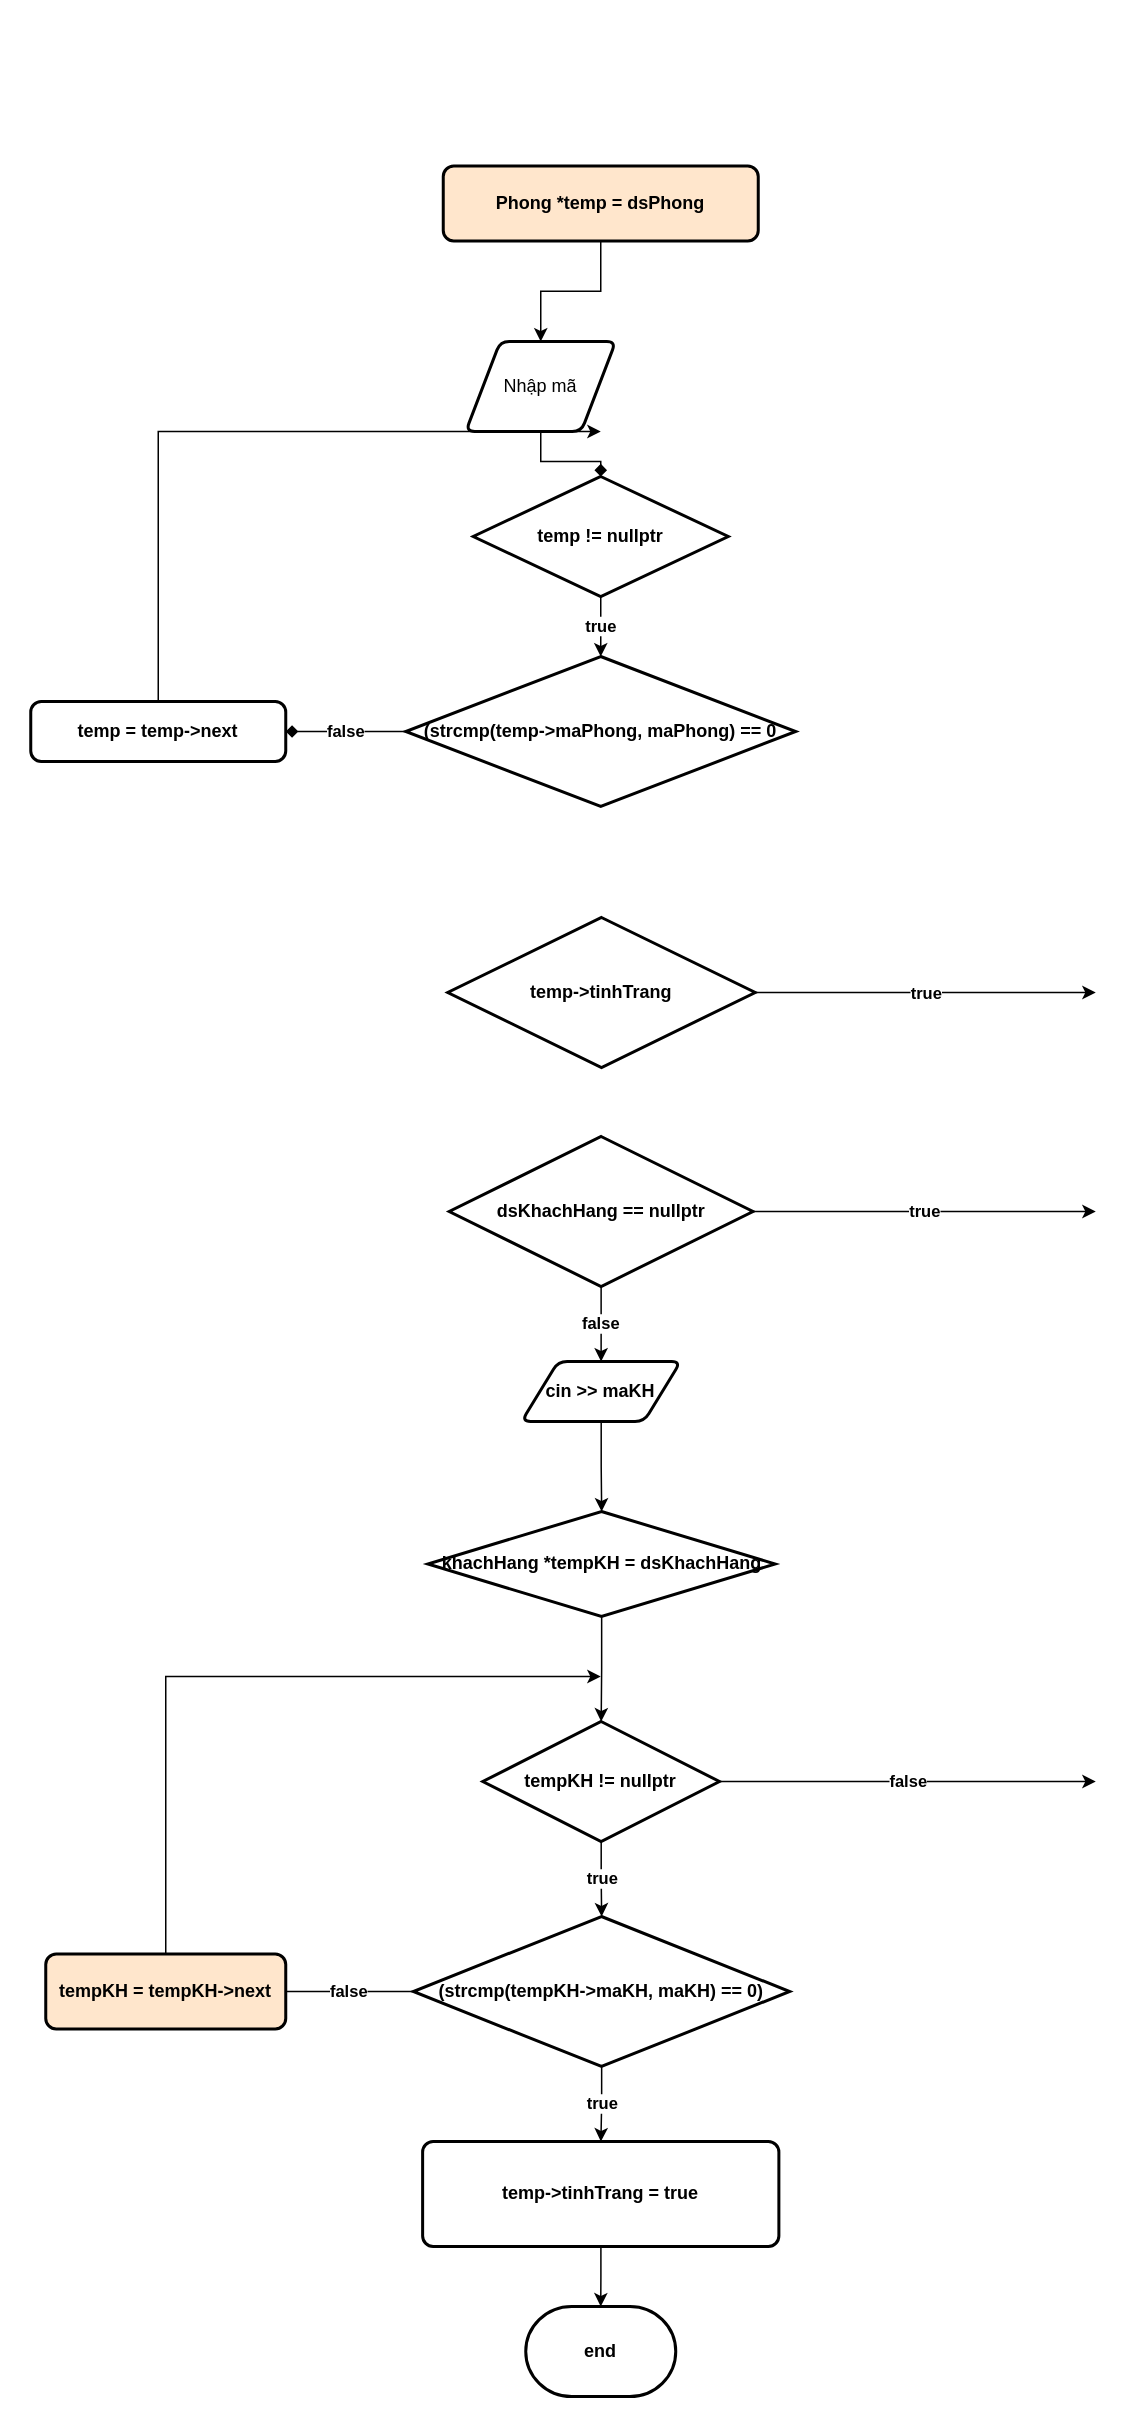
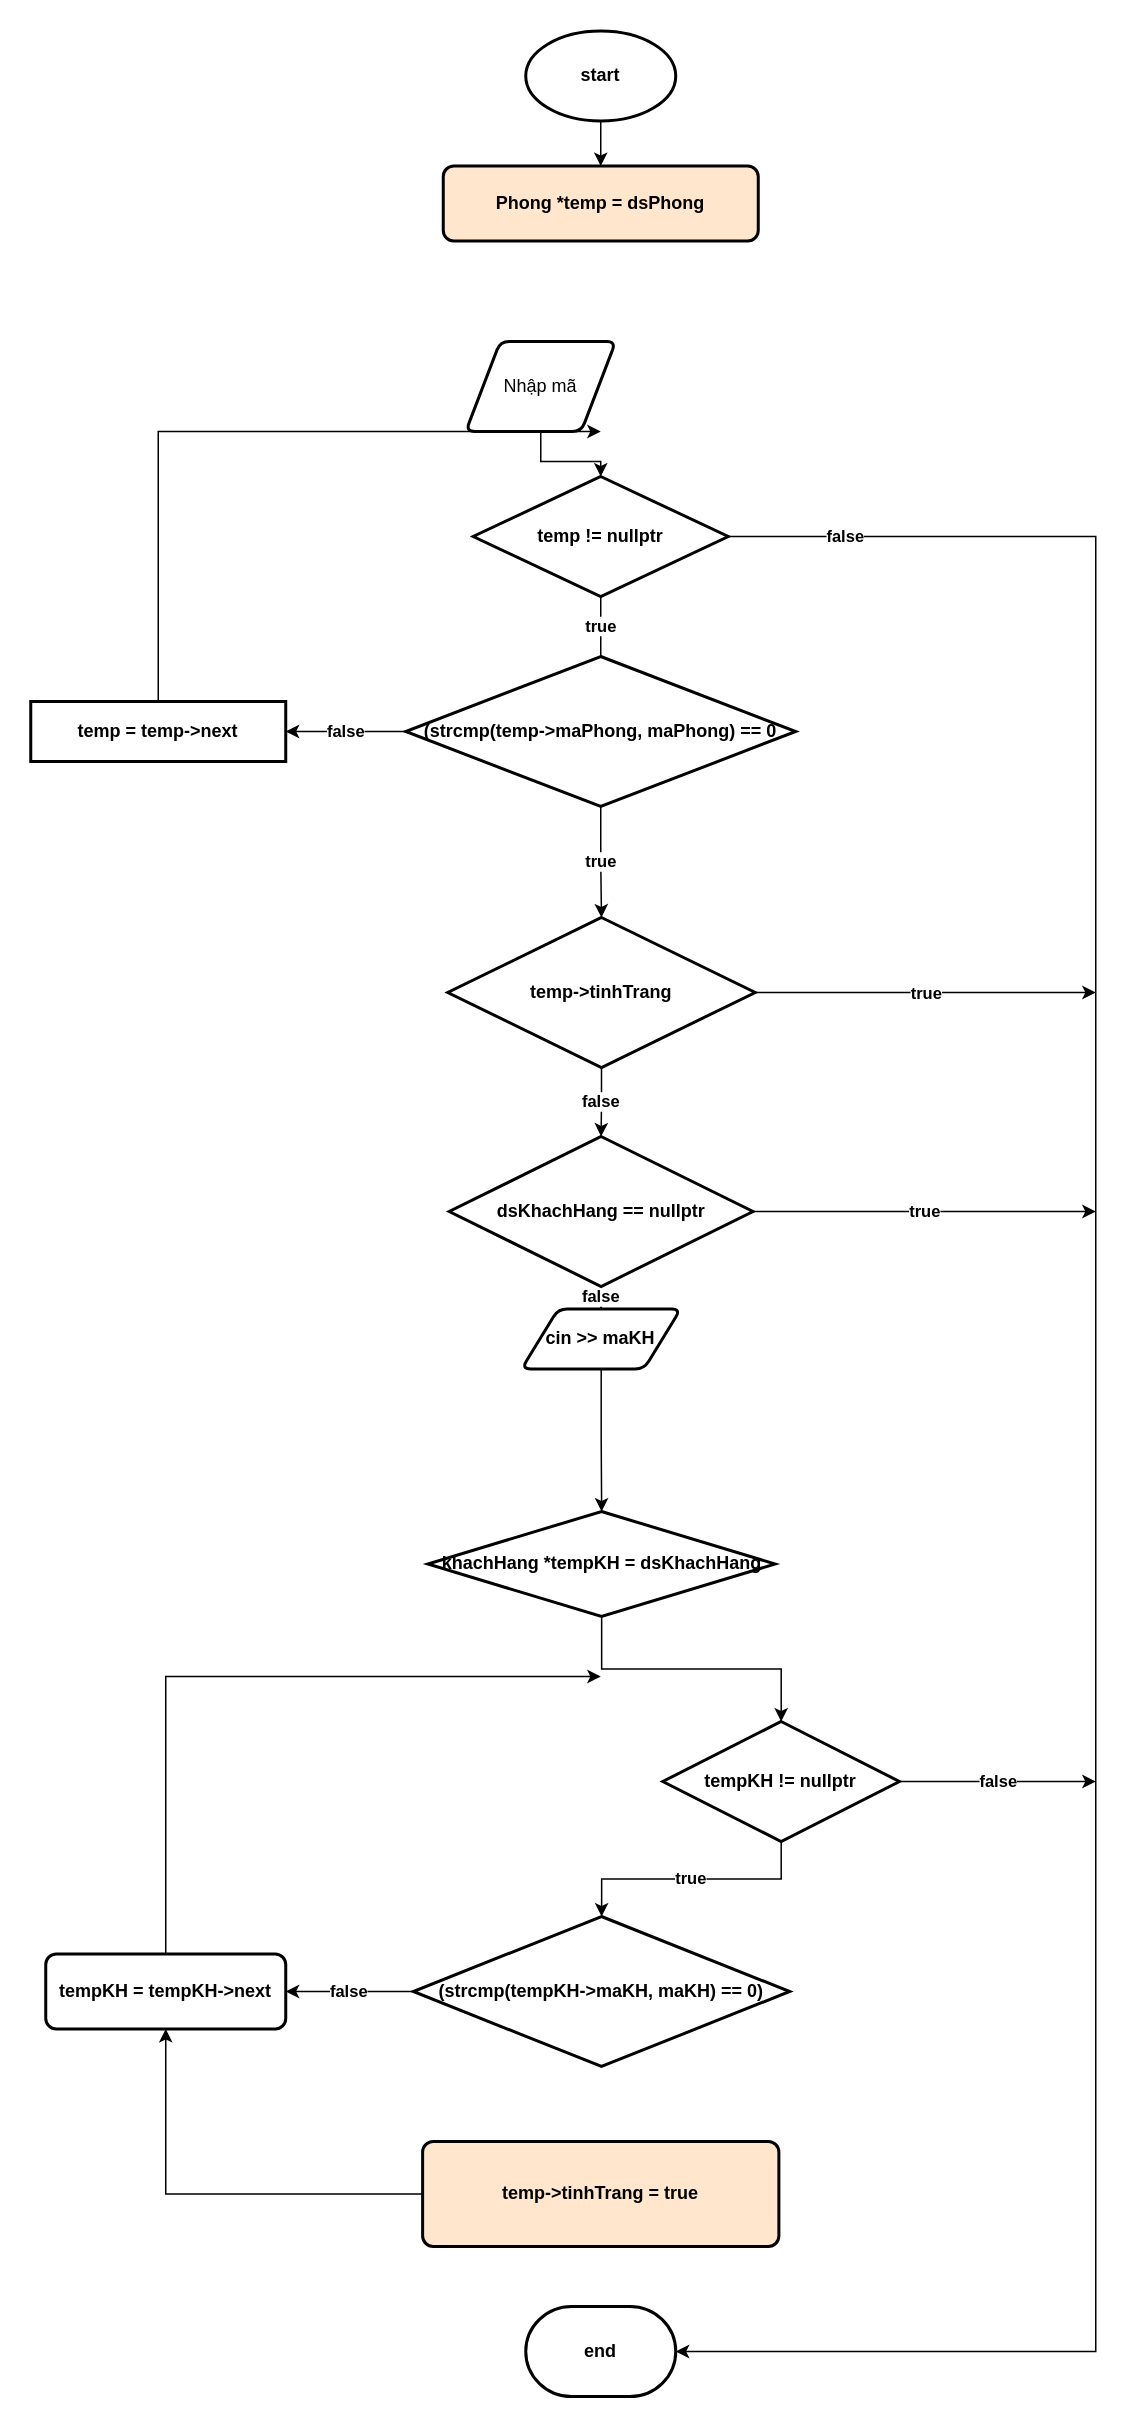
node "start": added
edge "start" -> "Phong *temp = dsPhong": added
edge "Phong *temp = dsPhong" -> "Nhập mã": removed
edge "Nhập mã" -> "temp != nullptr": arrowhead diamond -> classic
edge "temp != nullptr" -> "(strcmp(temp->maPhong, maPhong) == 0": arrowhead classic -> none
node "temp = temp->next": shape rounded rectangle -> rectangle
edge "(strcmp(temp->maPhong, maPhong) == 0" -> "temp = temp->next": arrowhead diamond -> classic
edge "(strcmp(temp->maPhong, maPhong) == 0" -> "temp->tinhTrang": added, label "true"
edge "temp->tinhTrang" -> "dsKhachHang == nullptr": added, label "false"
node "cin >> maKH": moved (601, 1391) -> (601, 1339)
edge "temp != nullptr" -> "end": added, label "false"
node "tempKH != nullptr": moved (601, 1781) -> (781, 1781)
node "tempKH = tempKH->next": fillcolor #ffe6cc -> #ffffff
edge "tempKH = tempKH->next" -- "(strcmp(tempKH->maKH, maKH) == 0)": arrowhead none -> classic
edge "(strcmp(tempKH->maKH, maKH) == 0)" -> "temp->tinhTrang = true": removed, label "true"
node "temp->tinhTrang = true": fillcolor #ffffff -> #ffe6cc
edge "temp->tinhTrang = true" -> "end": now "temp->tinhTrang = true" -> "tempKH = tempKH->next"
